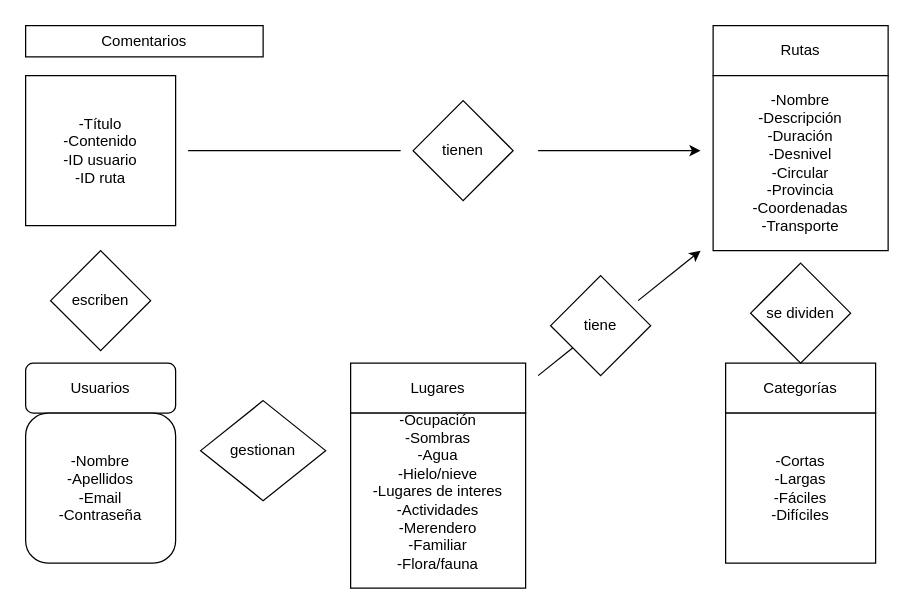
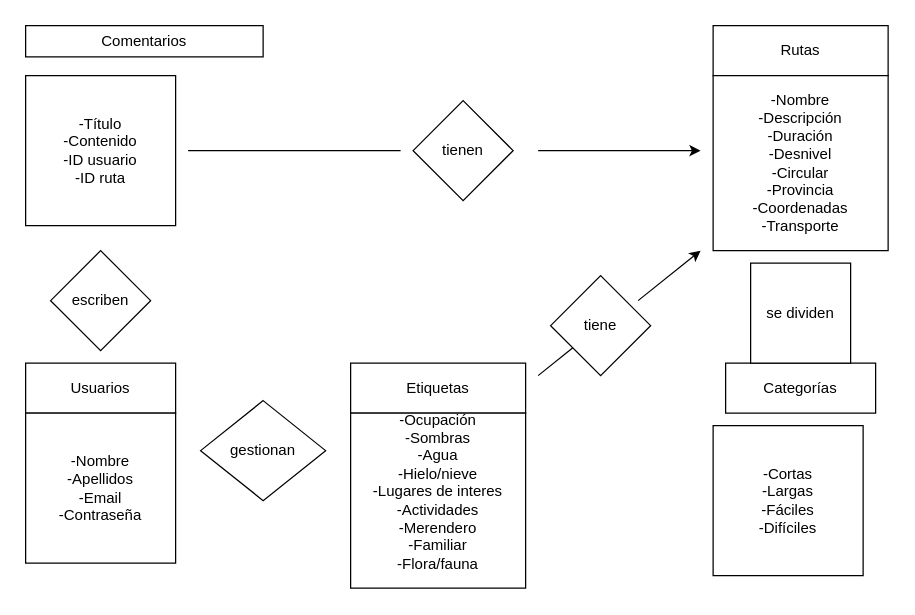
node "se dividen": shape diamond -> rectangle
node "Usuarios": shape rounded rectangle -> rectangle
node "Lugares": label "Lugares" -> "Etiquetas"
node "-Nombre -Apellidos -Email -Contraseña": shape rounded rectangle -> rectangle
node "-Cortas -Largas -Fáciles -Difíciles": moved (801, 488) -> (788, 501)
